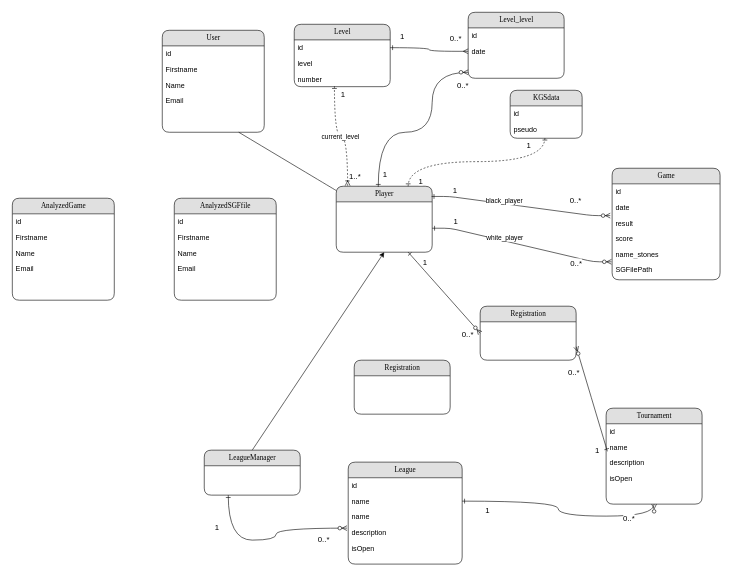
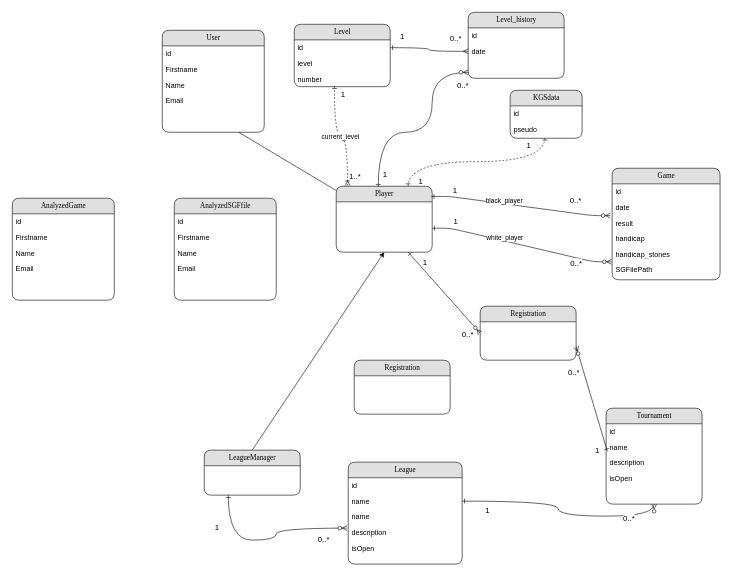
node "Level_level": label "Level_level" -> "Level_history"
node "score": label "score" -> "handicap"
node "name_stones": label "name_stones" -> "handicap_stones"
